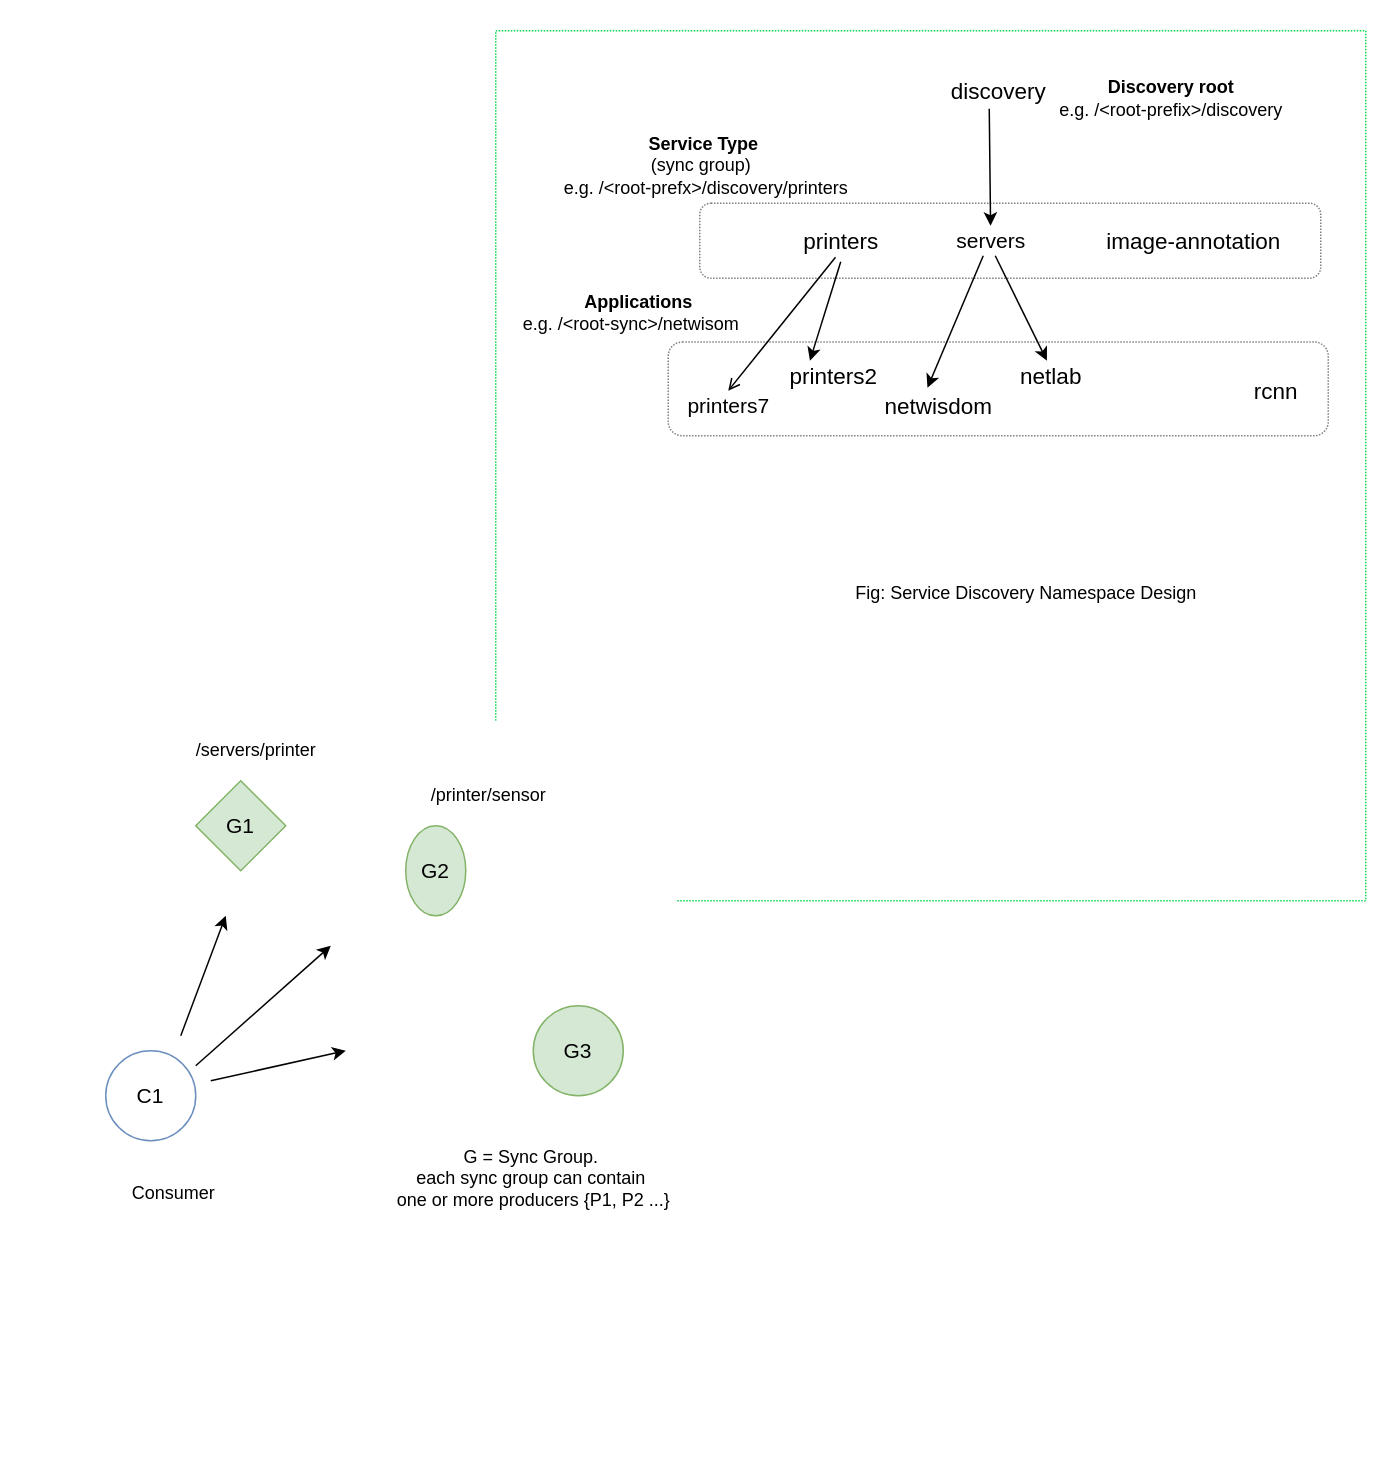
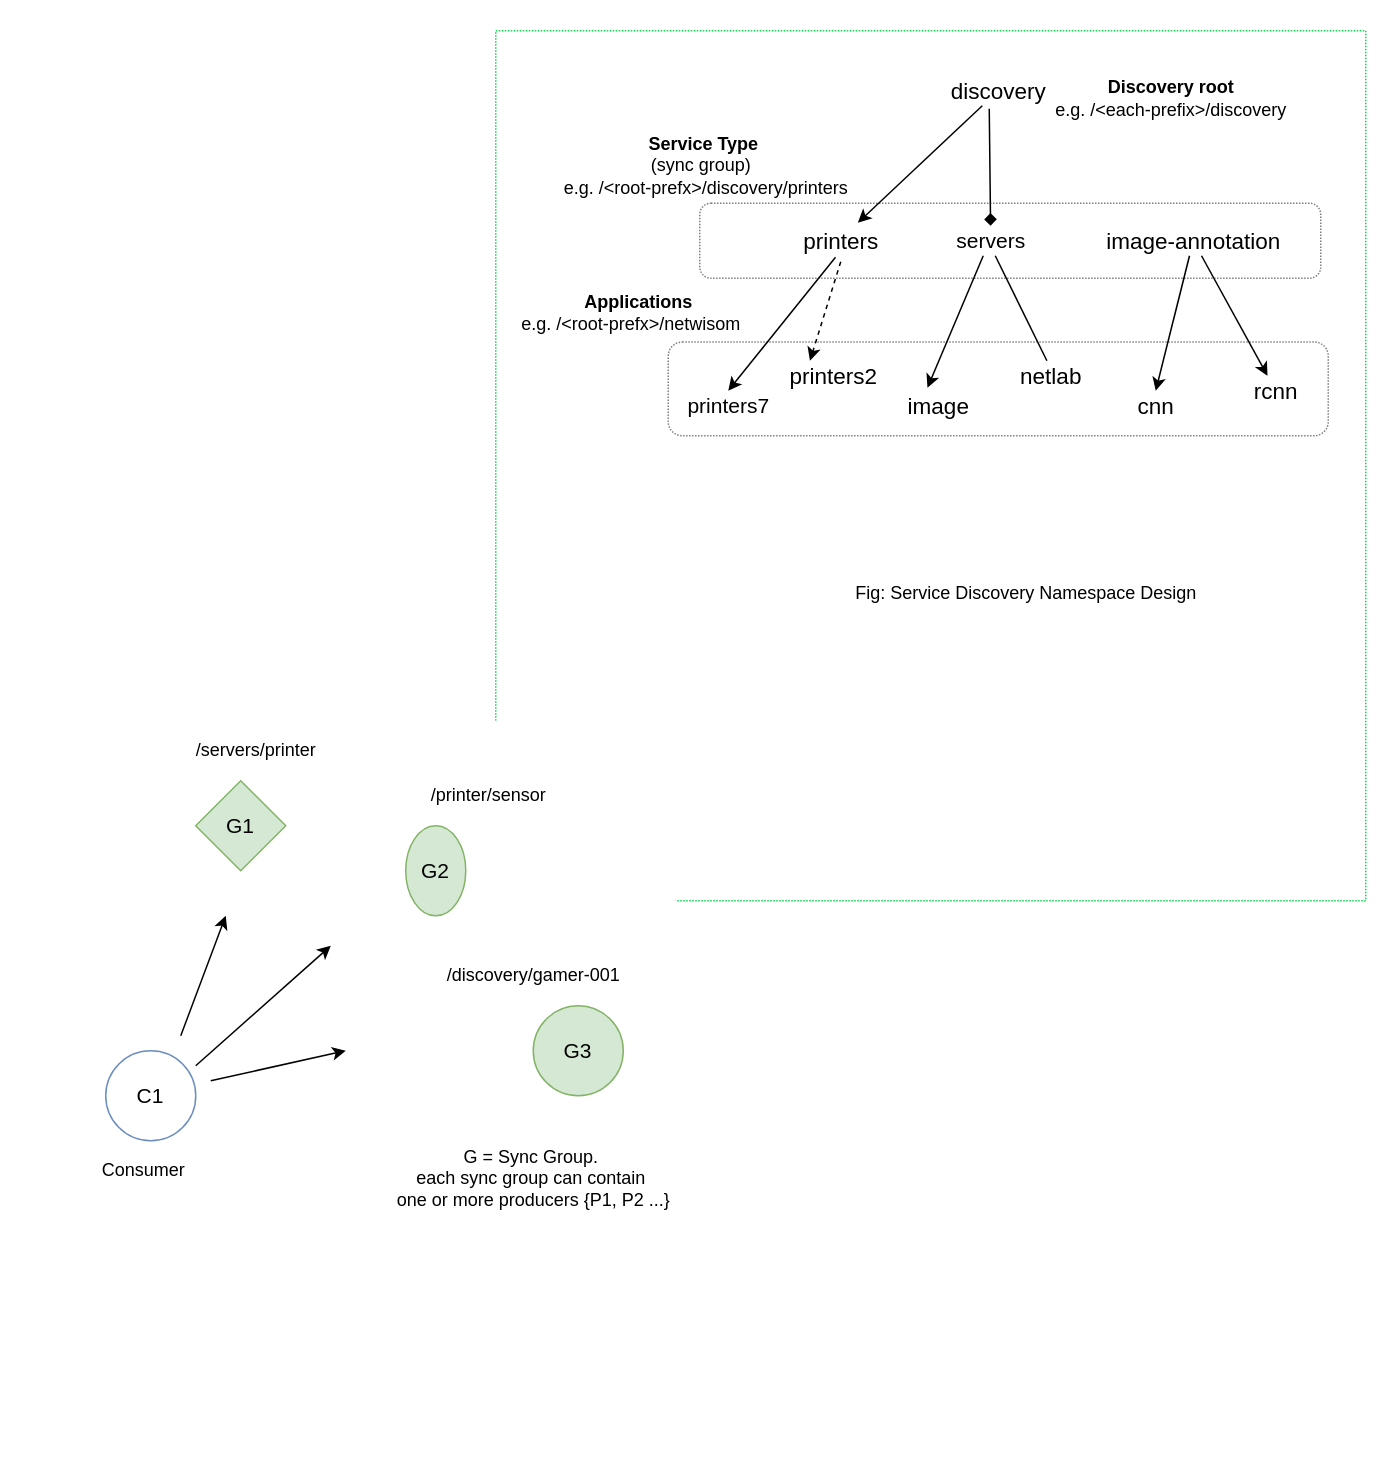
node "Discovery root e.g. /<root-prefix>/discovery": label "Discovery root e.g. /<root-prefix>/discovery" -> "Discovery root e.g. /<each-prefix>/discovery"
edge "discovery" -> "printers": added
edge "discovery" -> "servers": arrowhead classic -> diamond
edge "printers" -> "printers2": style solid -> dashed
edge "image-annotation" -> "rcnn": added
node "Applications e.g. /<root-sync>/netwisom": label "Applications e.g. /<root-sync>/netwisom" -> "Applications e.g. /<root-prefx>/netwisom"
edge "image-annotation" -> "cnn": added
edge "servers" -> "netlab": arrowhead classic -> none
edge "printers" -> "printers7": arrowhead open -> classic
node "netwisdom": label "netwisdom" -> "image"
node "cnn": added
node "/discovery/gamer-001": added
node "Consumer": moved (173, 1193) -> (143, 1171)
